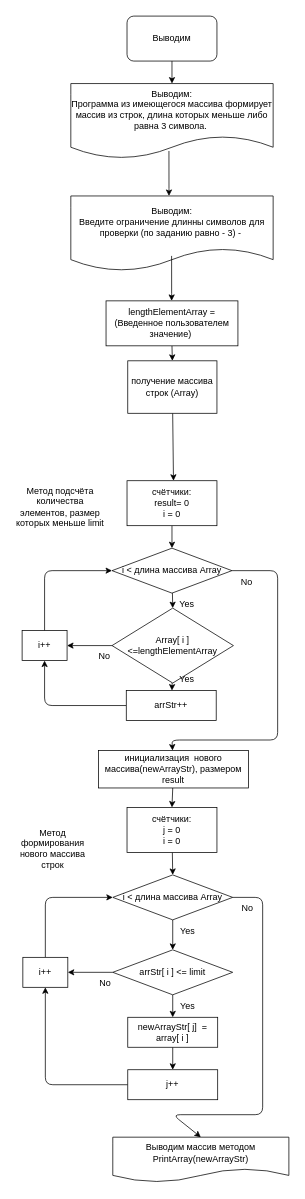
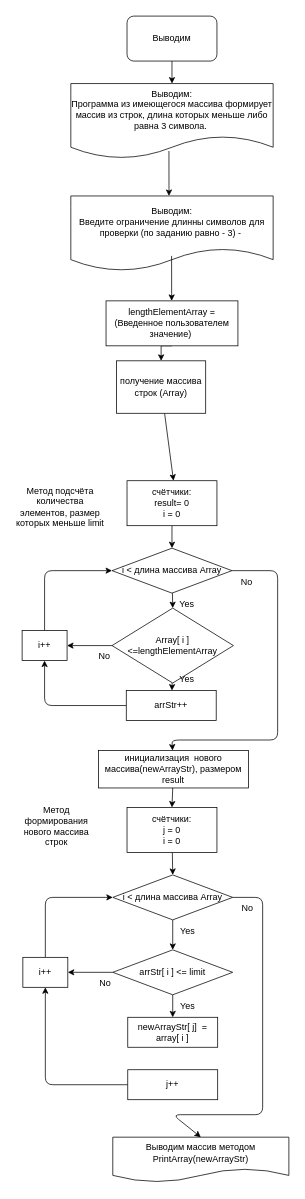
node "получение массива строк (Array)": moved (173, 387) -> (161, 387)
node "Метод формирования нового массива строк": moved (53, 849) -> (57, 826)
edge "newArrayStr[ j] = array[ i ]" -> "j++": removed
